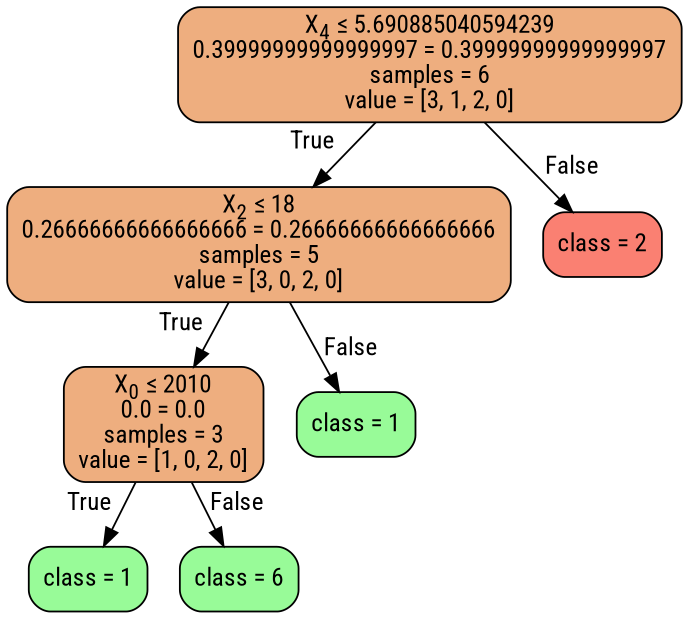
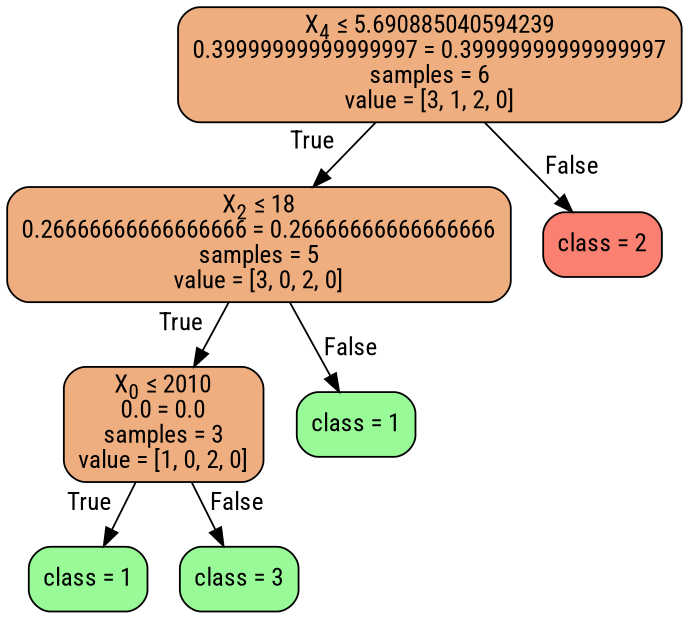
node "class = 6": label "class = 6" -> "class = 3"
